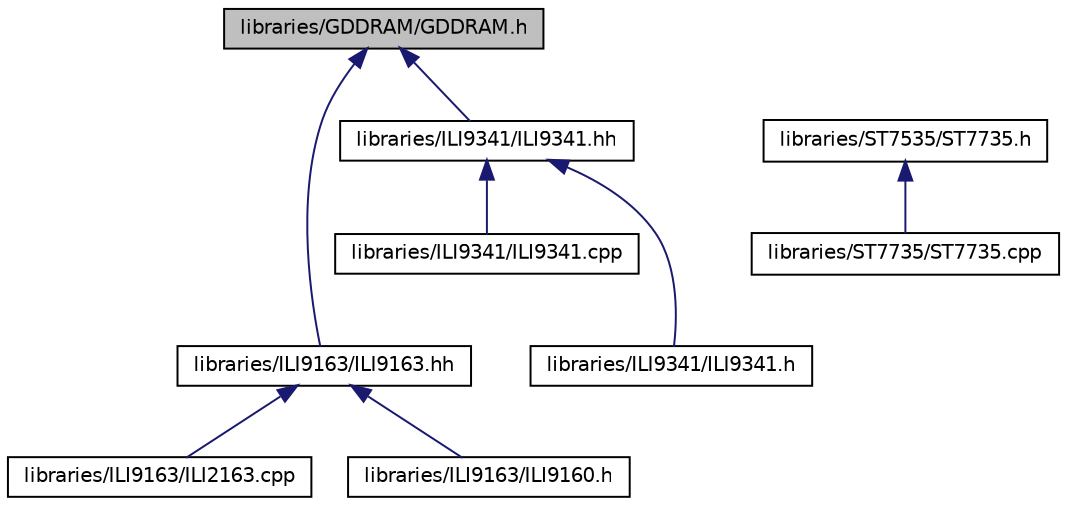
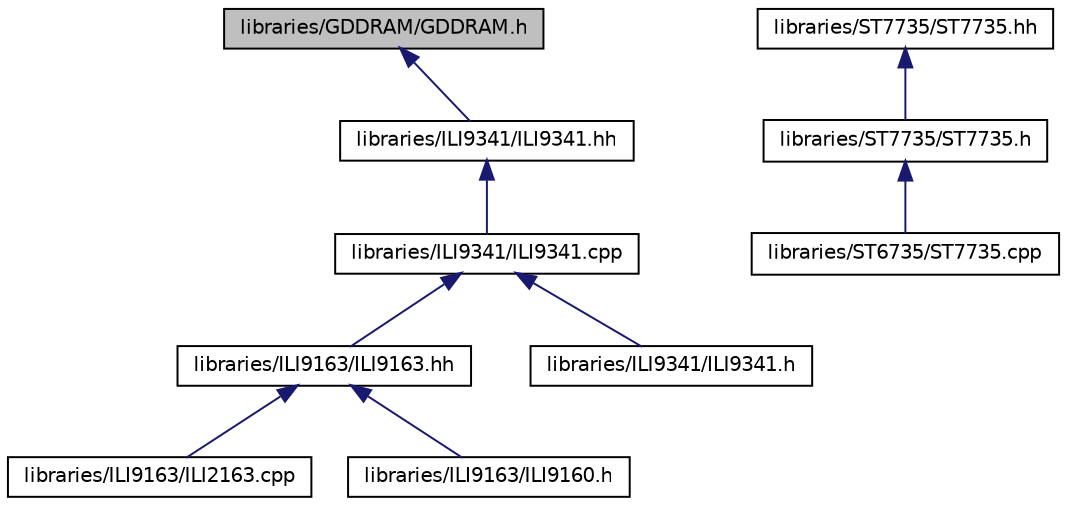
node "libraries/ST7735/ST7735.hh": added
node "libraries/ST7535/ST7735.h": label "libraries/ST7535/ST7735.h" -> "libraries/ST7735/ST7735.h"
edge "libraries/ILI9163/ILI9163.hh" -> "libraries/GDDRAM/GDDRAM.h": now "libraries/ILI9163/ILI9163.hh" -> "libraries/ILI9341/ILI9341.cpp"
edge "libraries/ILI9341/ILI9341.h" -> "libraries/ILI9341/ILI9341.hh": now "libraries/ILI9341/ILI9341.h" -> "libraries/ILI9341/ILI9341.cpp"
node "libraries/ST7735/ST7735.cpp": label "libraries/ST7735/ST7735.cpp" -> "libraries/ST6735/ST7735.cpp"
